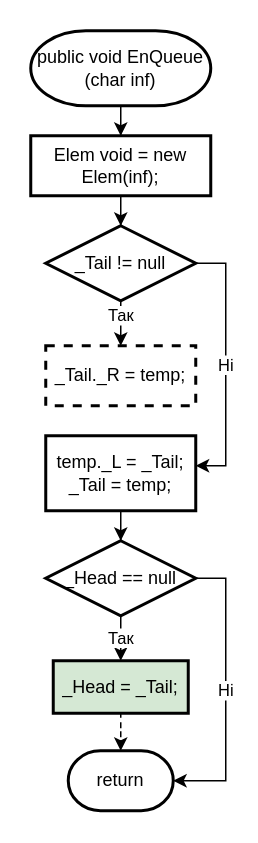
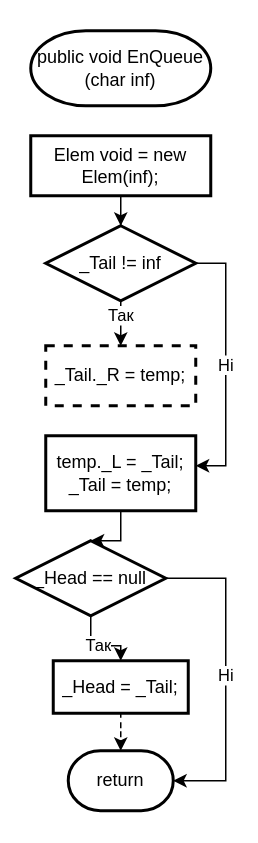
edge "public void EnQueue (char inf)" -> "Elem void = new Elem(inf);": removed
node "_Tail != null": label "_Tail != null" -> "_Tail != inf"
node "_Head == null": moved (121, 578) -> (91, 578)
node "_Head = _Tail;": fillcolor #d5e8d4 -> #ffffff
